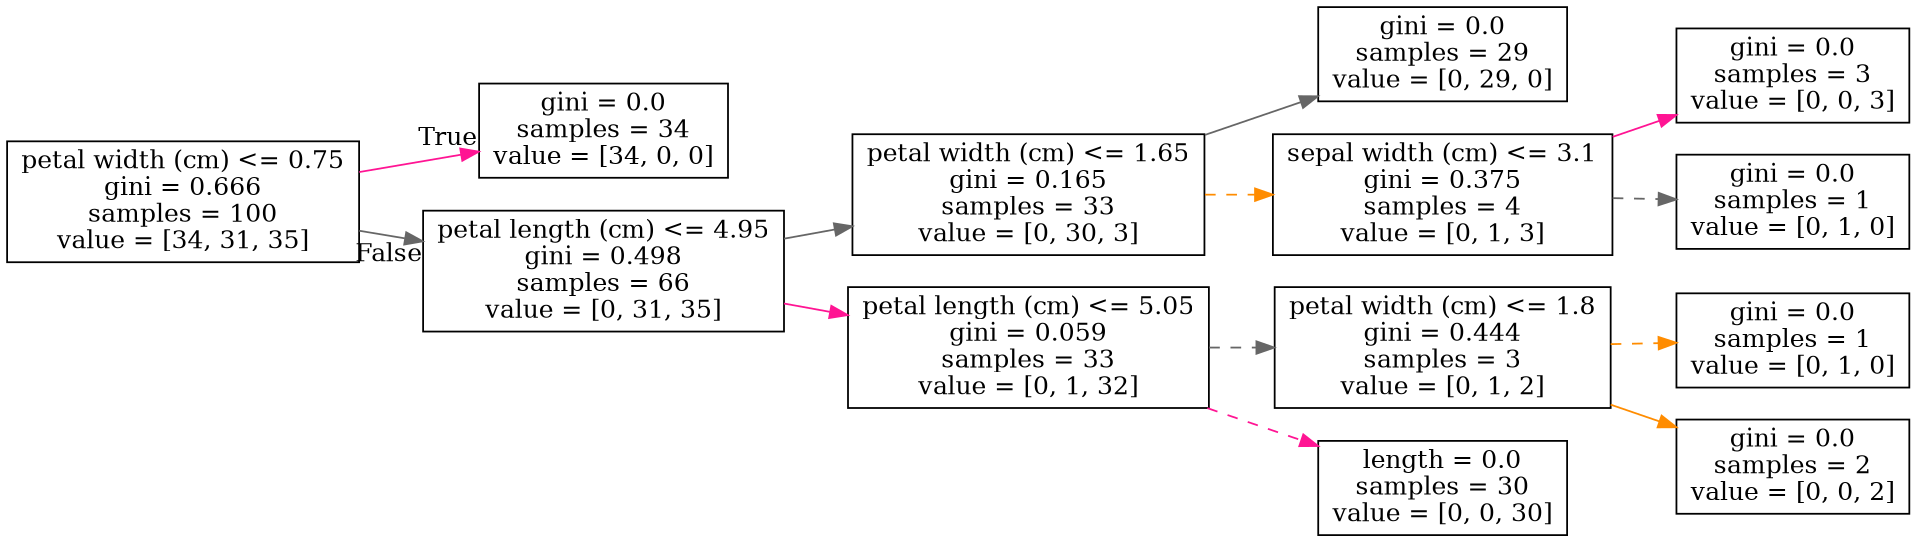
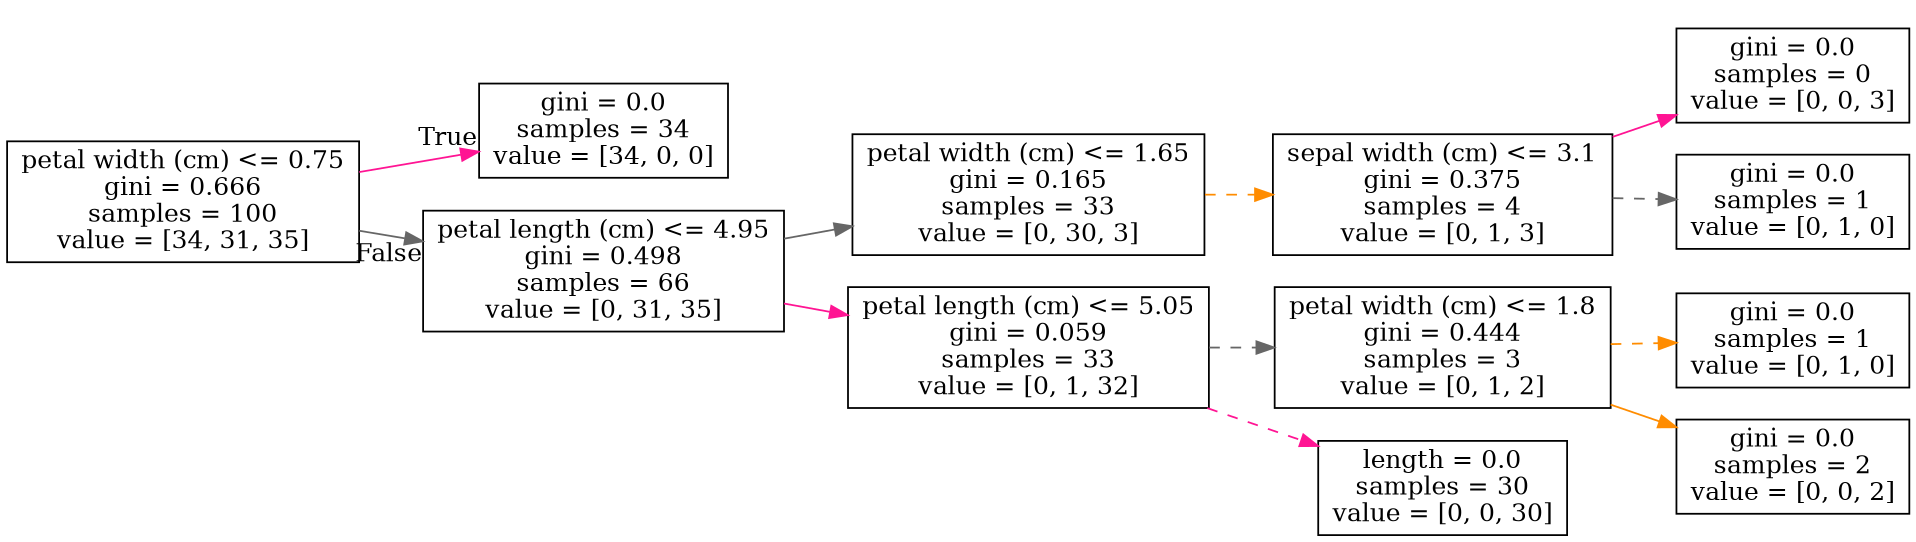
node "gini = 0.0 samples = 29 value = [0, 29, 0]": removed
node "gini = 0.0 samples = 3 value = [0, 0, 3]": label "gini = 0.0 samples = 3 value = [0, 0, 3]" -> "gini = 0.0 samples = 0 value = [0, 0, 3]"
